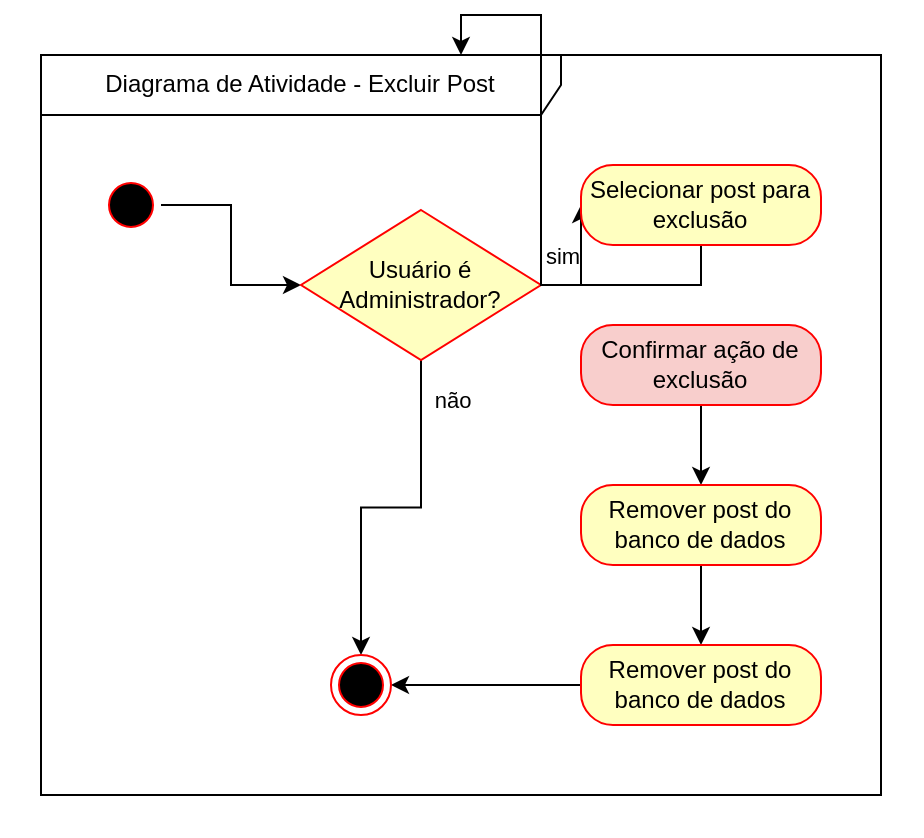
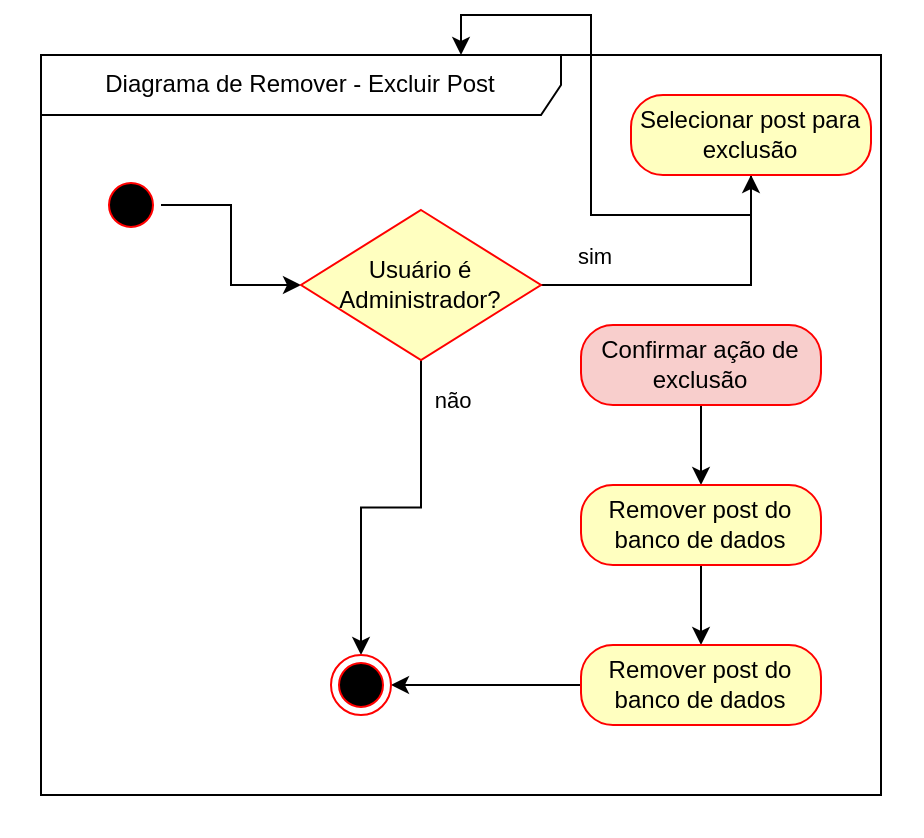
node "Diagrama de Atividade - Excluir Post": label "Diagrama de Atividade - Excluir Post" -> "Diagrama de Remover - Excluir Post"
node "Selecionar post para exclusão": moved (701, 205) -> (751, 135)
